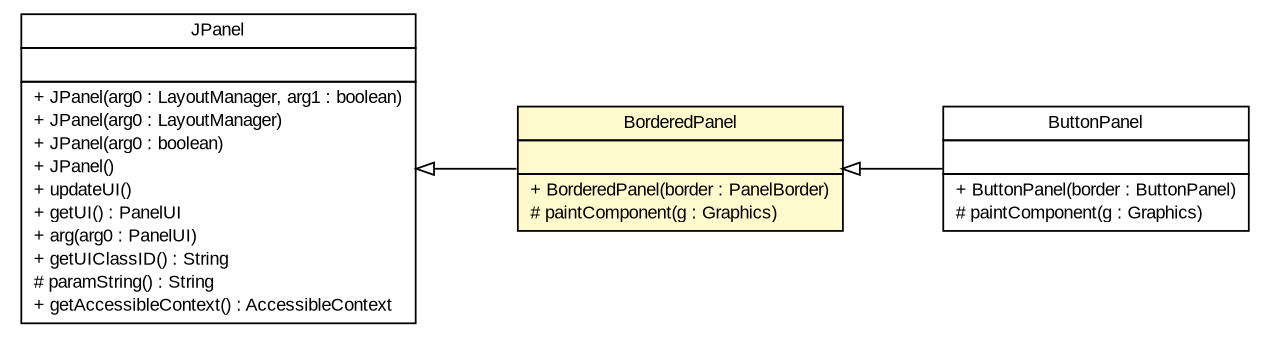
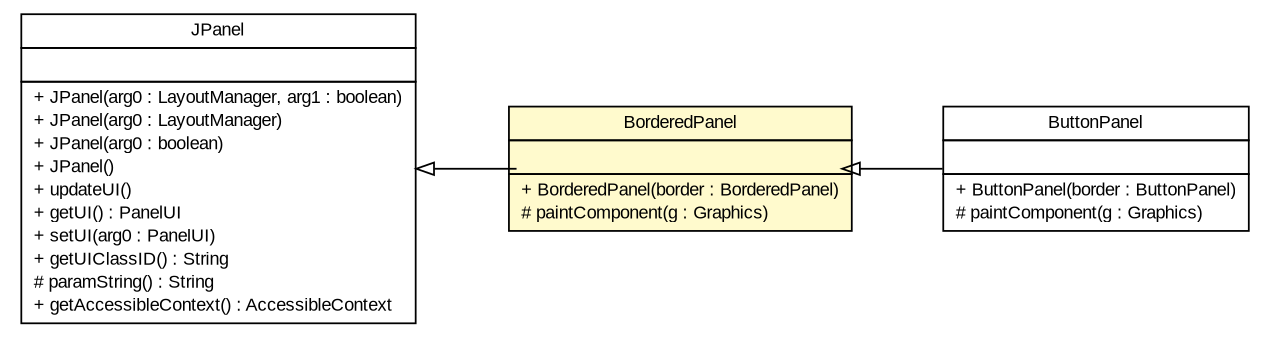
node "BorderedPanel": text "+ BorderedPanel(border : PanelBorder)" -> "+ BorderedPanel(border : BorderedPanel)"
node "JPanel": text "+ arg(arg0 : PanelUI)" -> "+ setUI(arg0 : PanelUI)"
